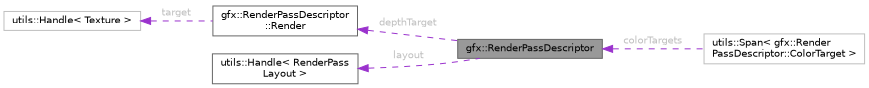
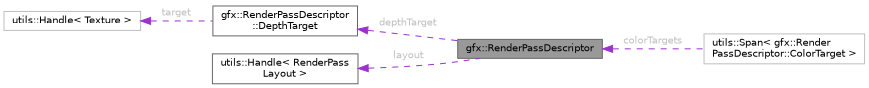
node "gfx::RenderPassDescriptor ::Render": label "gfx::RenderPassDescriptor ::Render" -> "gfx::RenderPassDescriptor ::DepthTarget"
